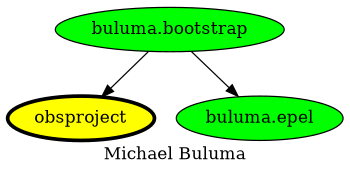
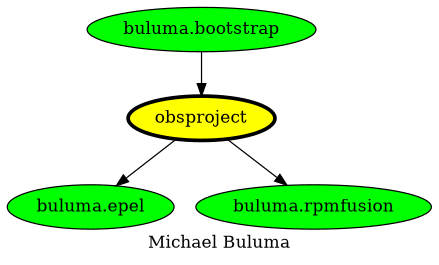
edge "buluma.bootstrap" -> "buluma.epel": now "obsproject" -> "buluma.epel"
node "buluma.rpmfusion": added
